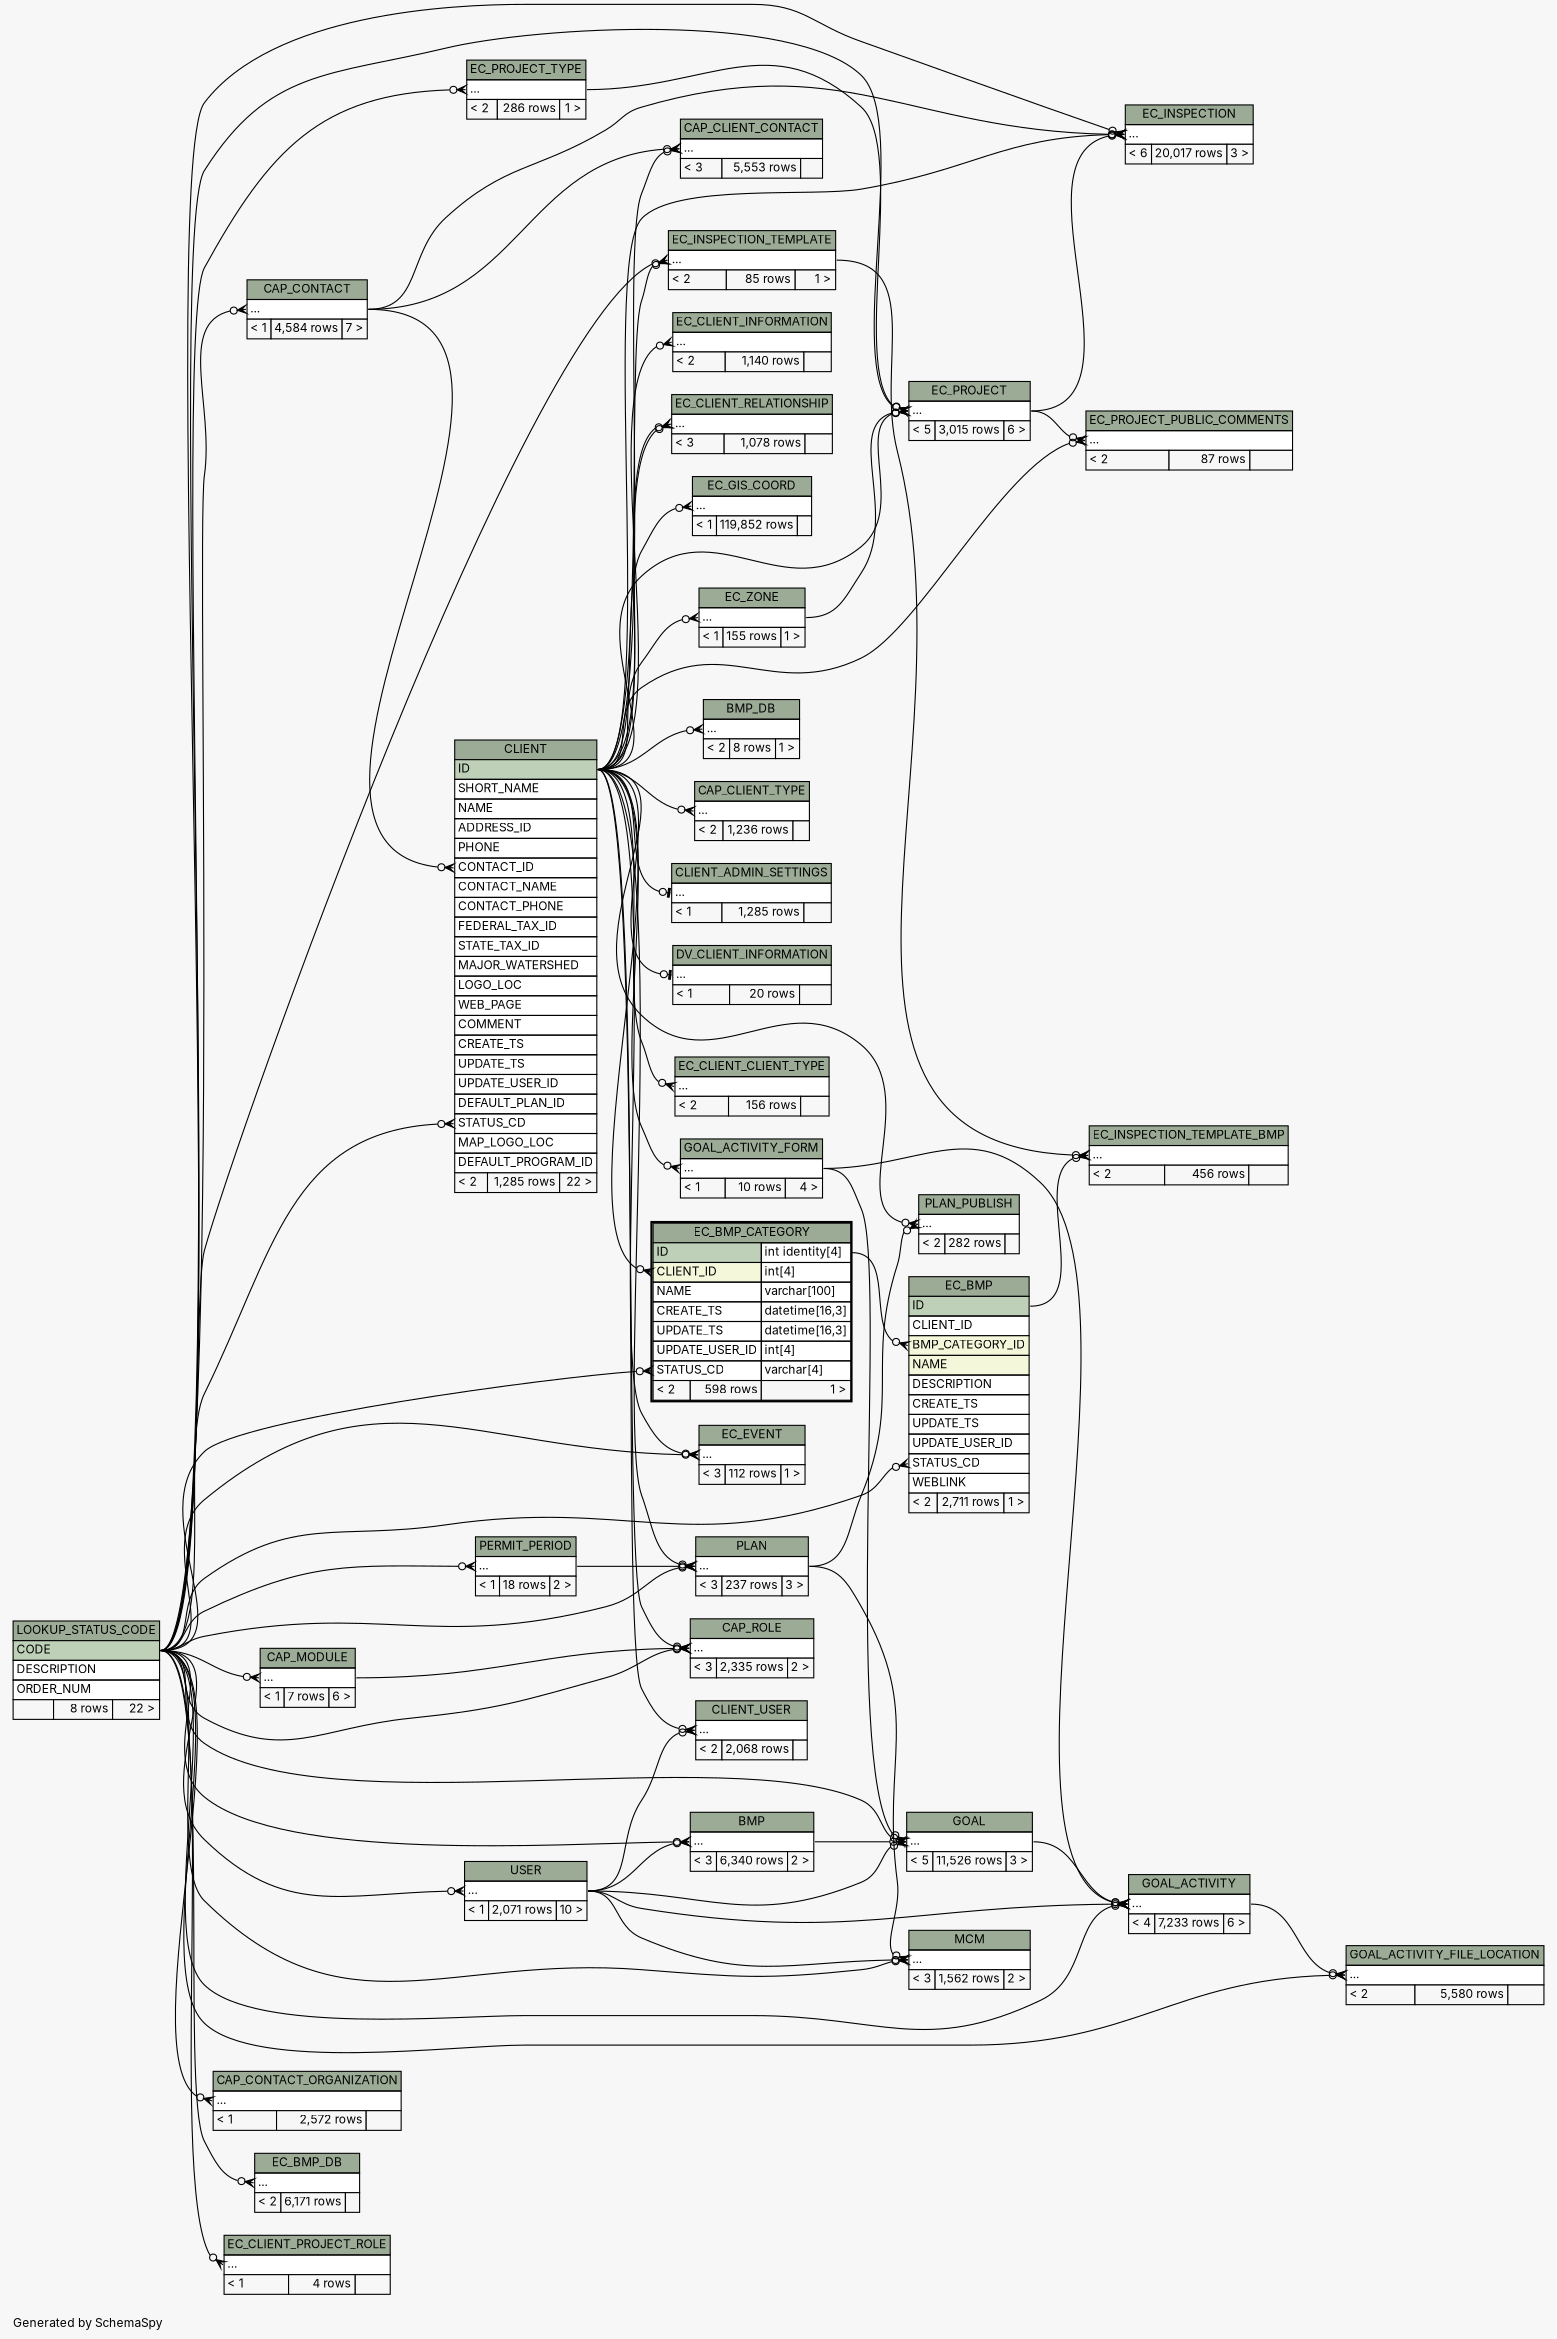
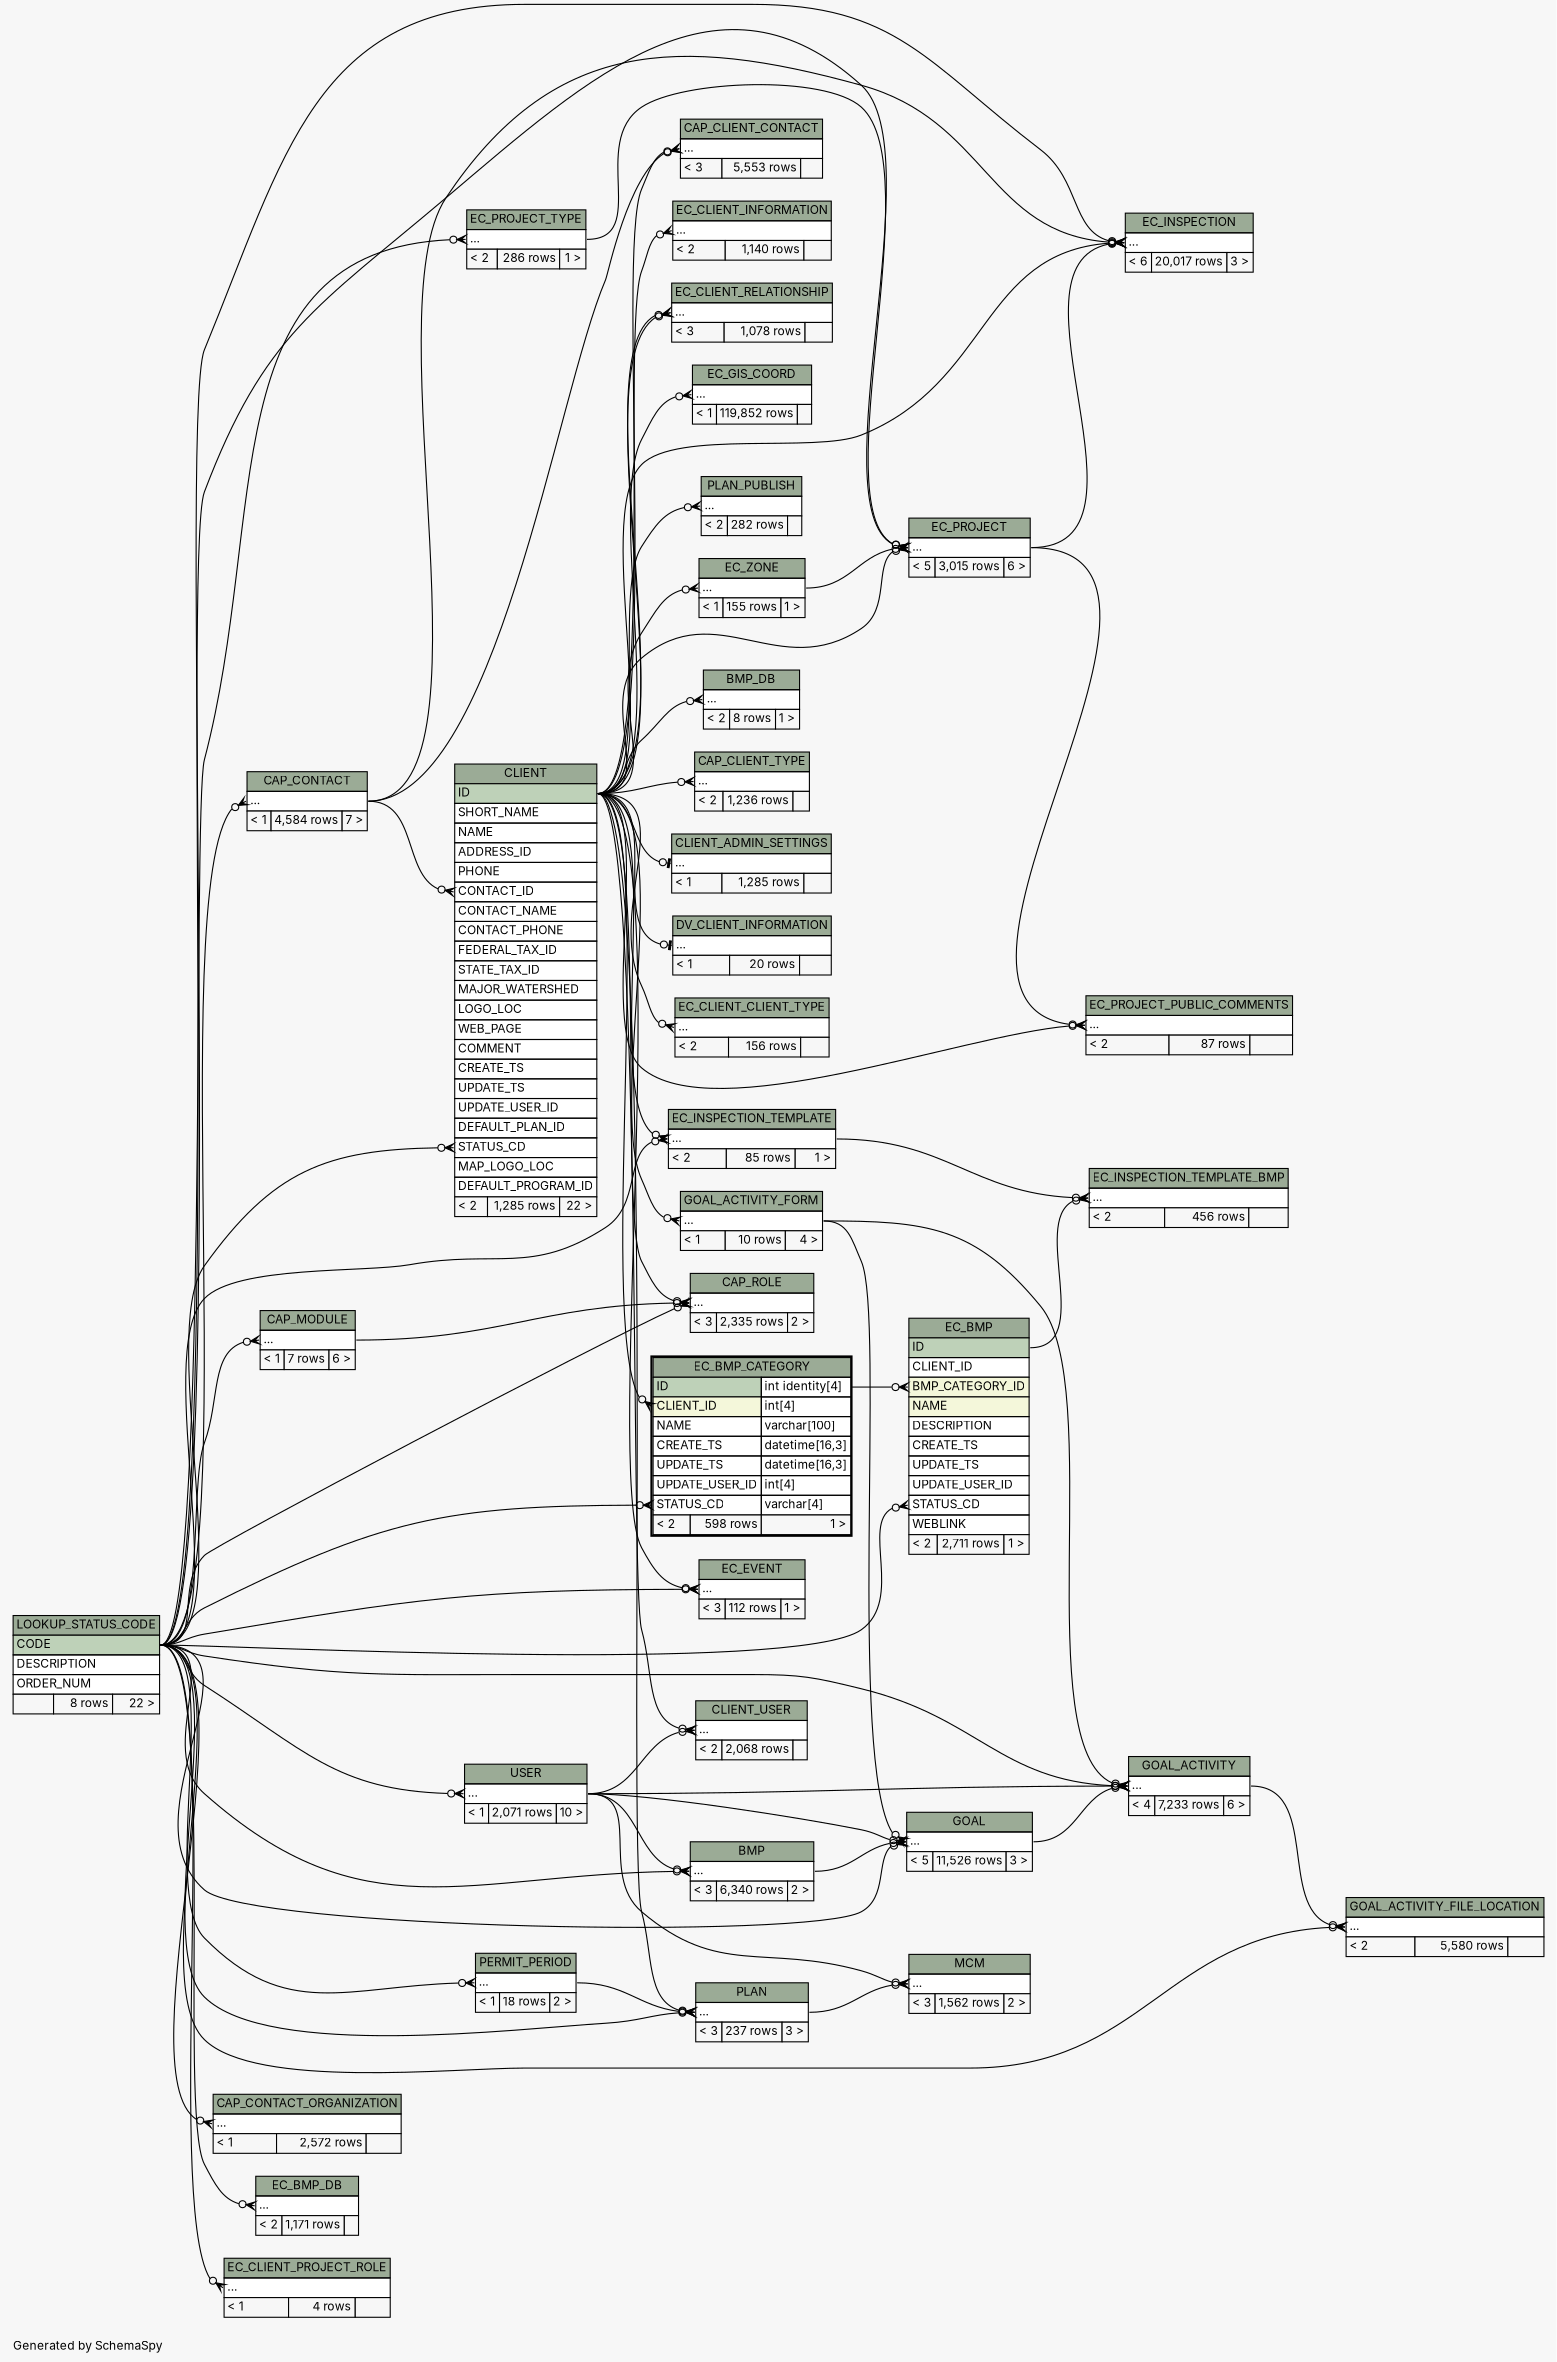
edge "PLAN" -> "PLAN_PUBLISH": removed
edge "LOOKUP_STATUS_CODE" -> "MCM": removed
node "EC_BMP_DB": text "6,171 rows" -> "1,171 rows"
